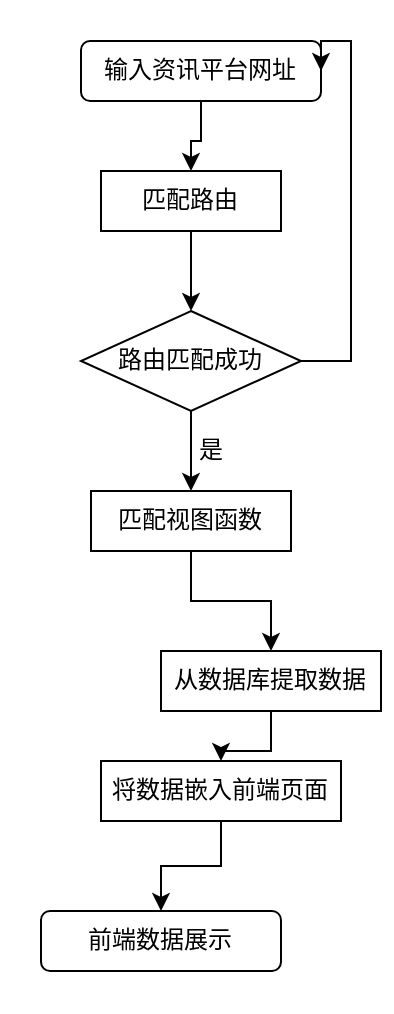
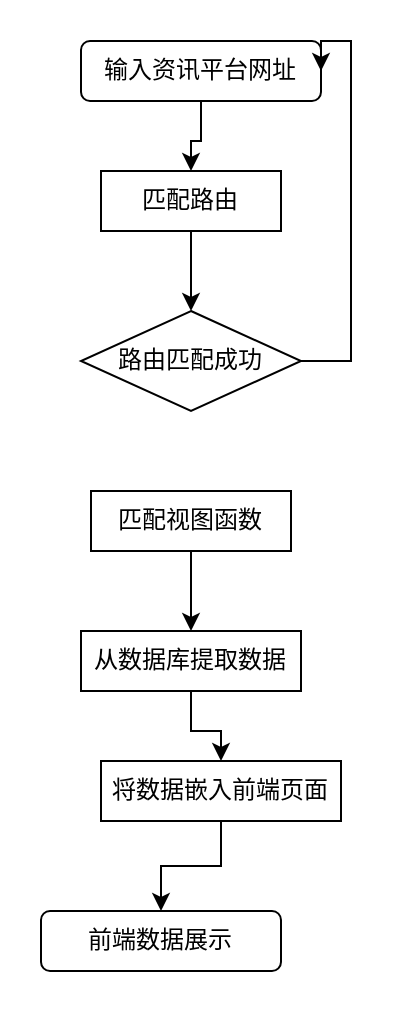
edge "路由匹配成功" -> "匹配视图函数": removed
node "是": removed
node "从数据库提取数据": moved (271, 681) -> (191, 661)
